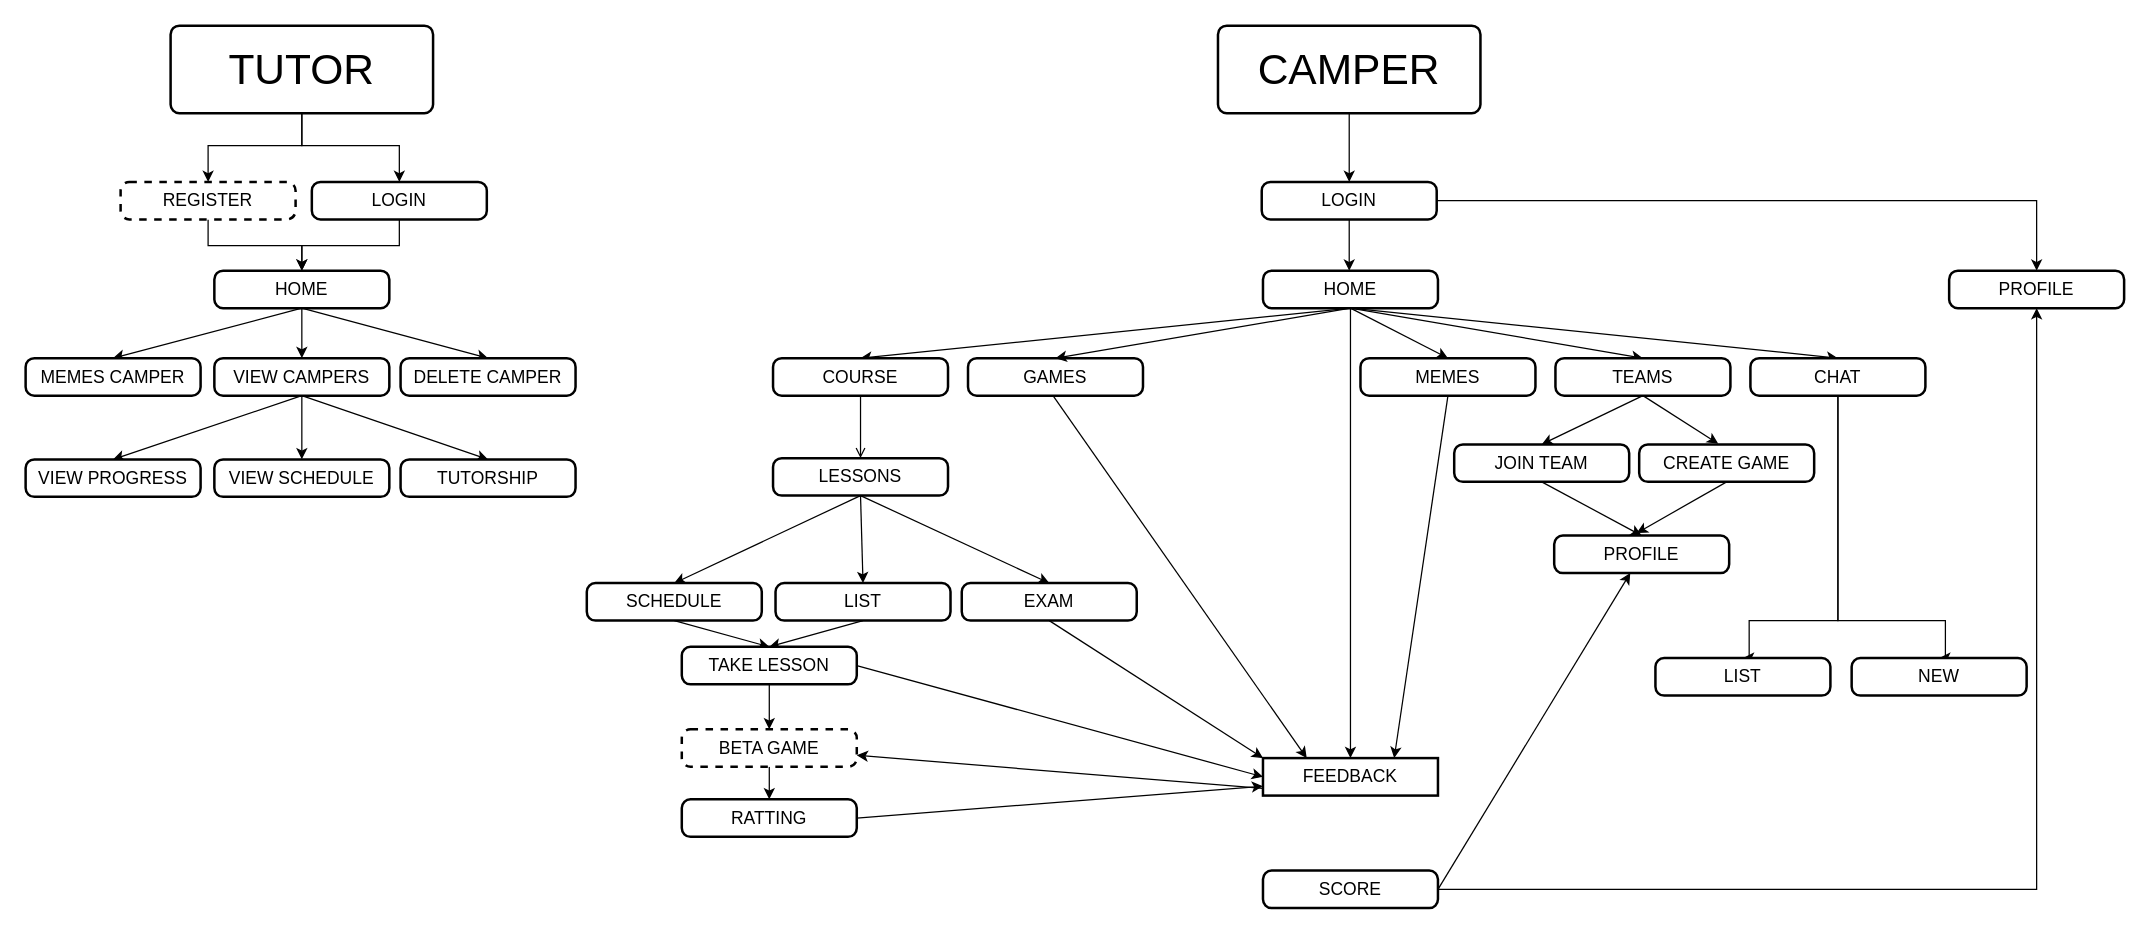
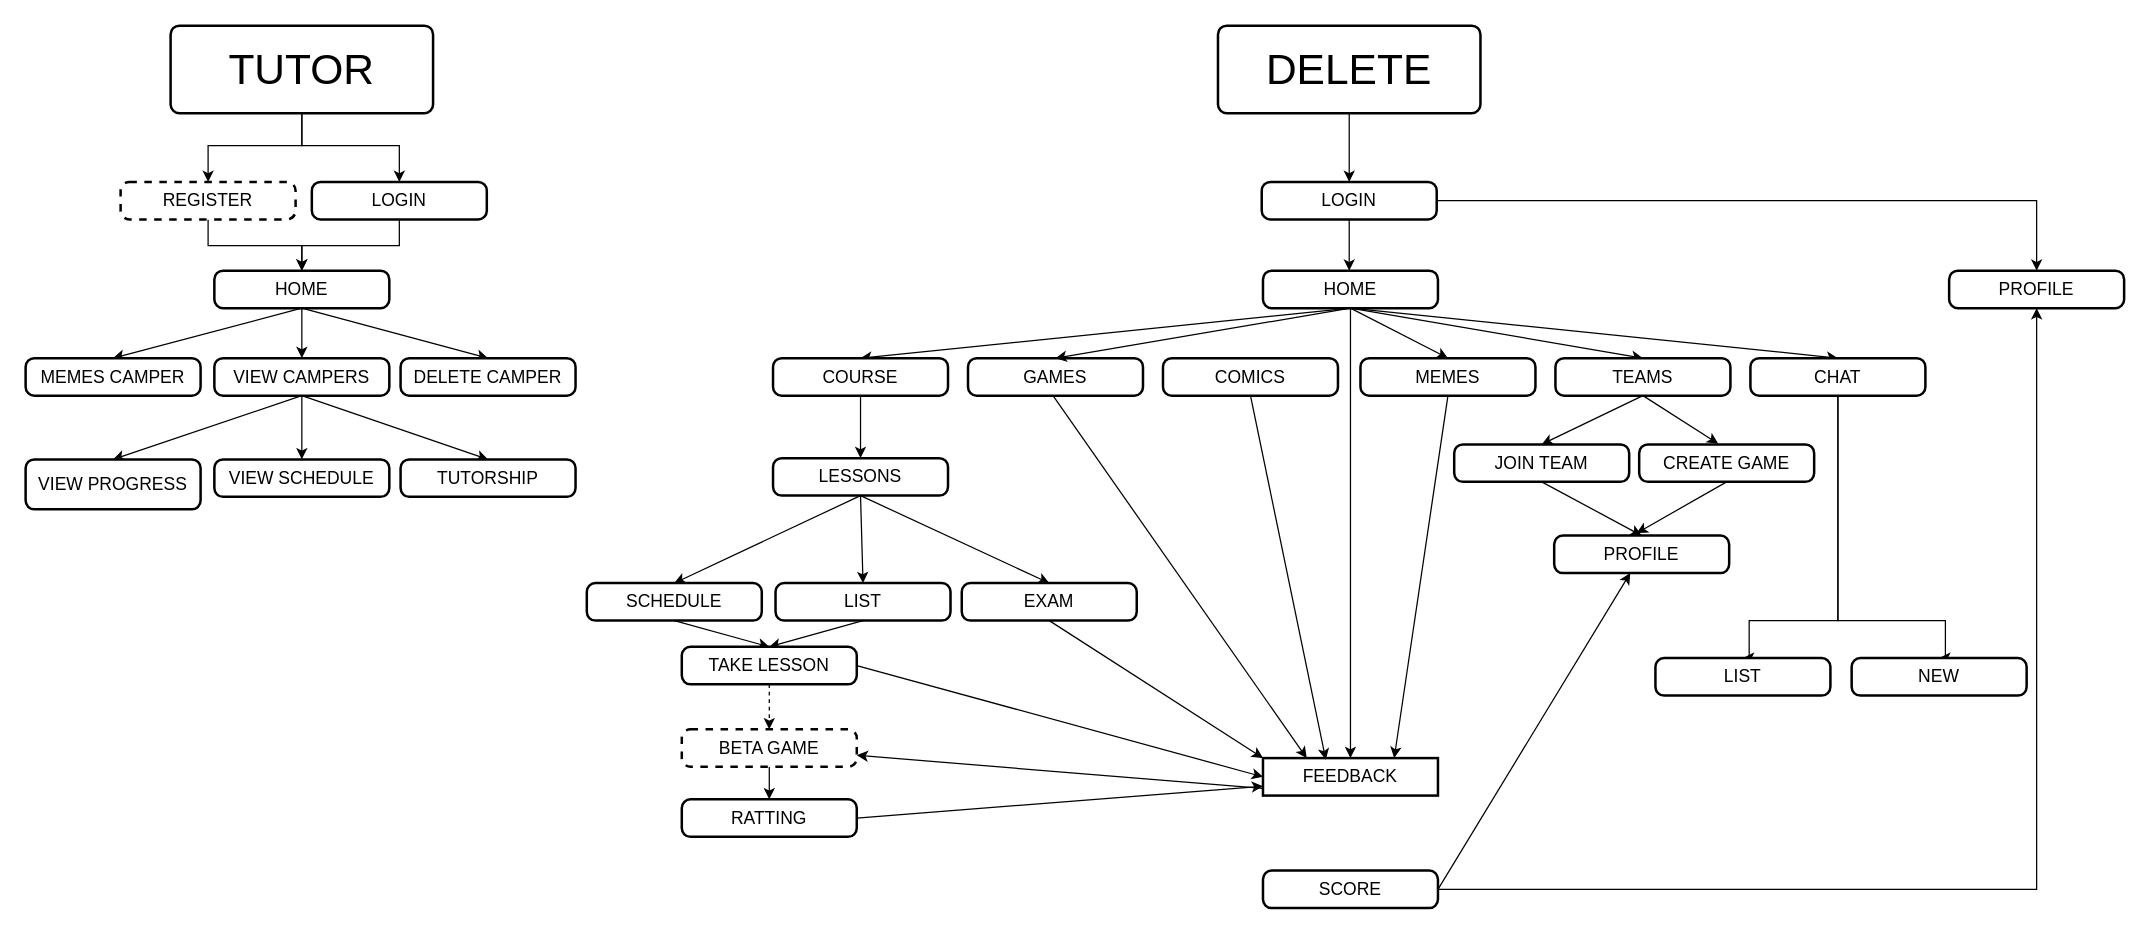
node "CAMPER": label "CAMPER" -> "DELETE"
node "COMICS": added
edge "COURSE" -> "LESSONS": arrowhead open -> classic
node "VIEW PROGRESS": size 175x38 -> 175x50
edge "COMICS" -> "FEEDBACK": added
edge "TAKE LESSON" -> "BETA GAME": style solid -> dashed
